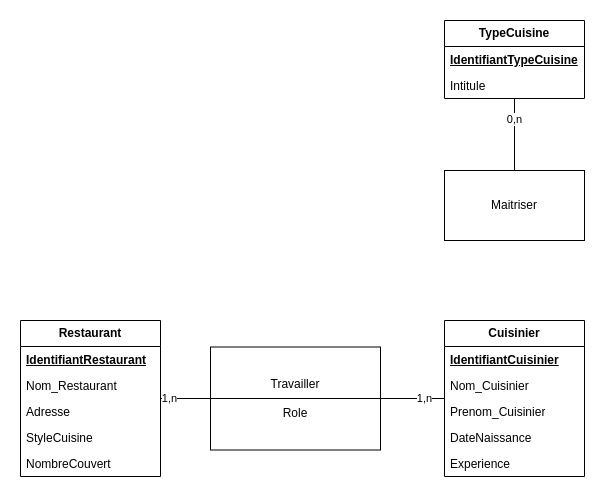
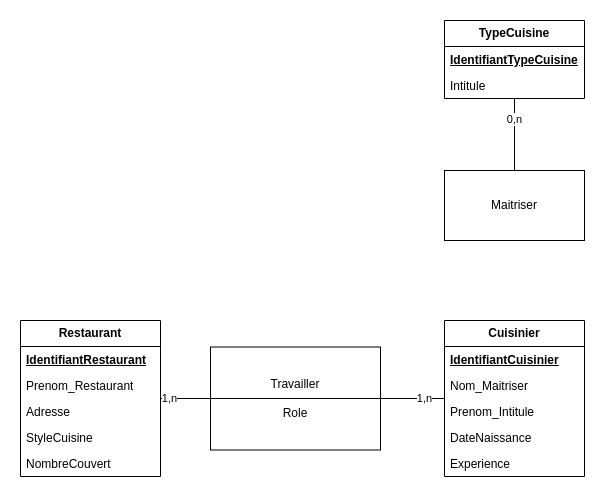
node "Nom_Restaurant": label "Nom_Restaurant" -> "Prenom_Restaurant"
node "Nom_Cuisinier": label "Nom_Cuisinier" -> "Nom_Maitriser"
node "Prenom_Cuisinier": label "Prenom_Cuisinier" -> "Prenom_Intitule"
